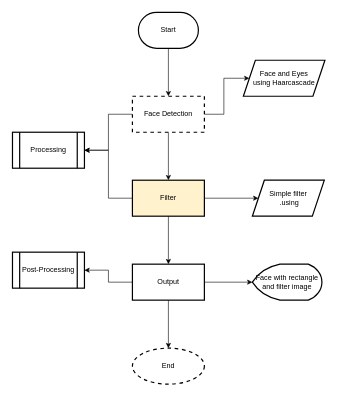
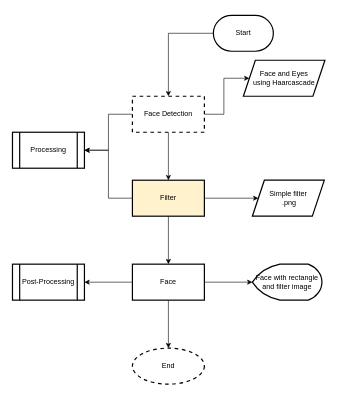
node "Start": moved (168, 30) -> (243, 33)
node "Simple filter .using": label "Simple filter .using" -> "Simple filter .png"
node "Post-Processing": moved (48, 270) -> (48, 282)
node "Output": label "Output" -> "Face"
